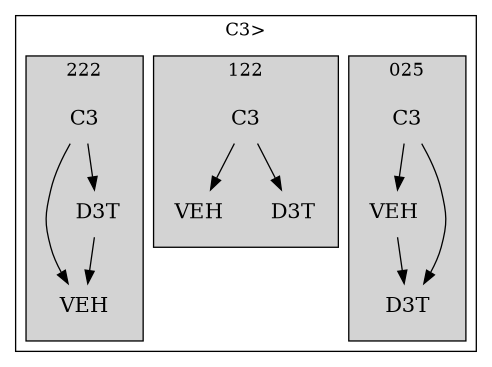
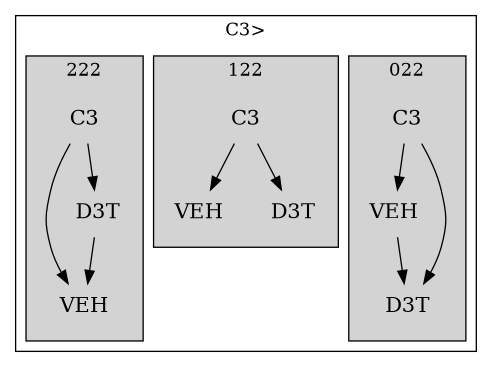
cluster "025": label "025" -> "022"
